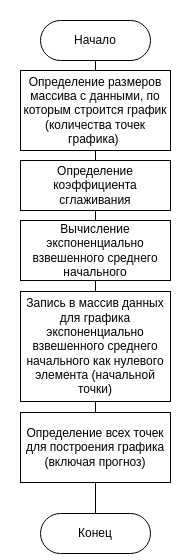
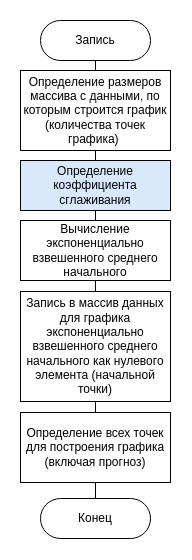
node "Начало": label "Начало" -> "Запись"
node "Определение коэффициента сглаживания": fillcolor #ffffff -> #dae8fc
node "Конец": moved (96, 534) -> (96, 519)
